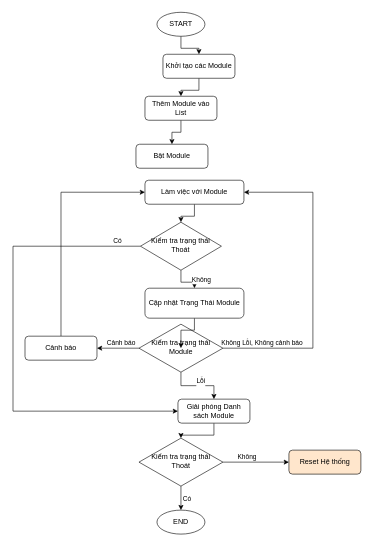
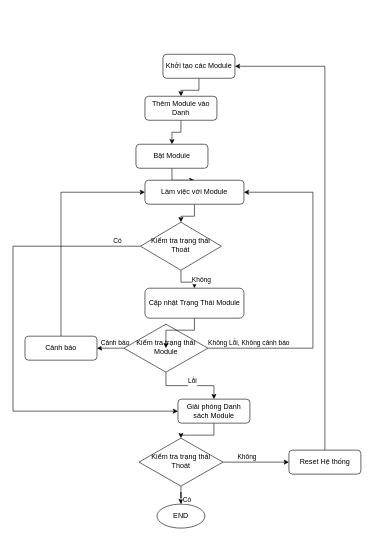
node "START": removed
edge "START" -> "Khởi tạo các Module": removed
edge "Reset Hệ thống" -> "Khởi tạo các Module": added
node "Thêm Module vào List": label "Thêm Module vào List" -> "Thêm Module vào Danh"
edge "Bật Module" -> "Làm việc với Module": added
node "Kiểm tra trạng thái Module": moved (181, 348) -> (166, 348)
node "Reset Hệ thống": fillcolor #ffe6cc -> #ffffff
node "END": moved (181, 522) -> (181, 516)
